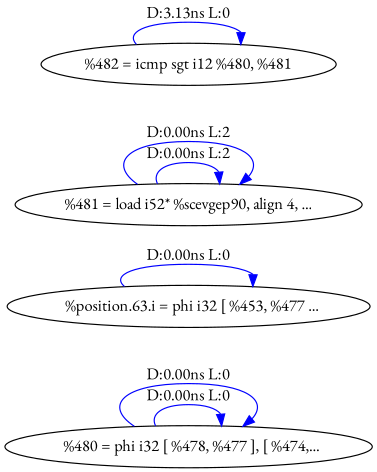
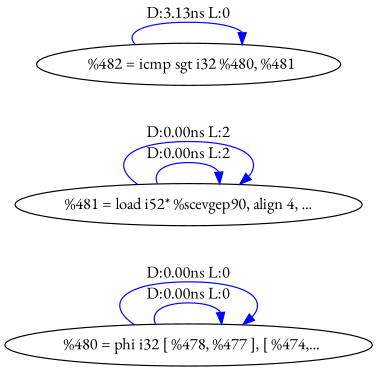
node "%482 = icmp sgt i12 %480, %481": label "%482 = icmp sgt i12 %480, %481" -> "%482 = icmp sgt i32 %480, %481"
node "%position.63.i = phi i32 [ %453, %477 ...": removed
